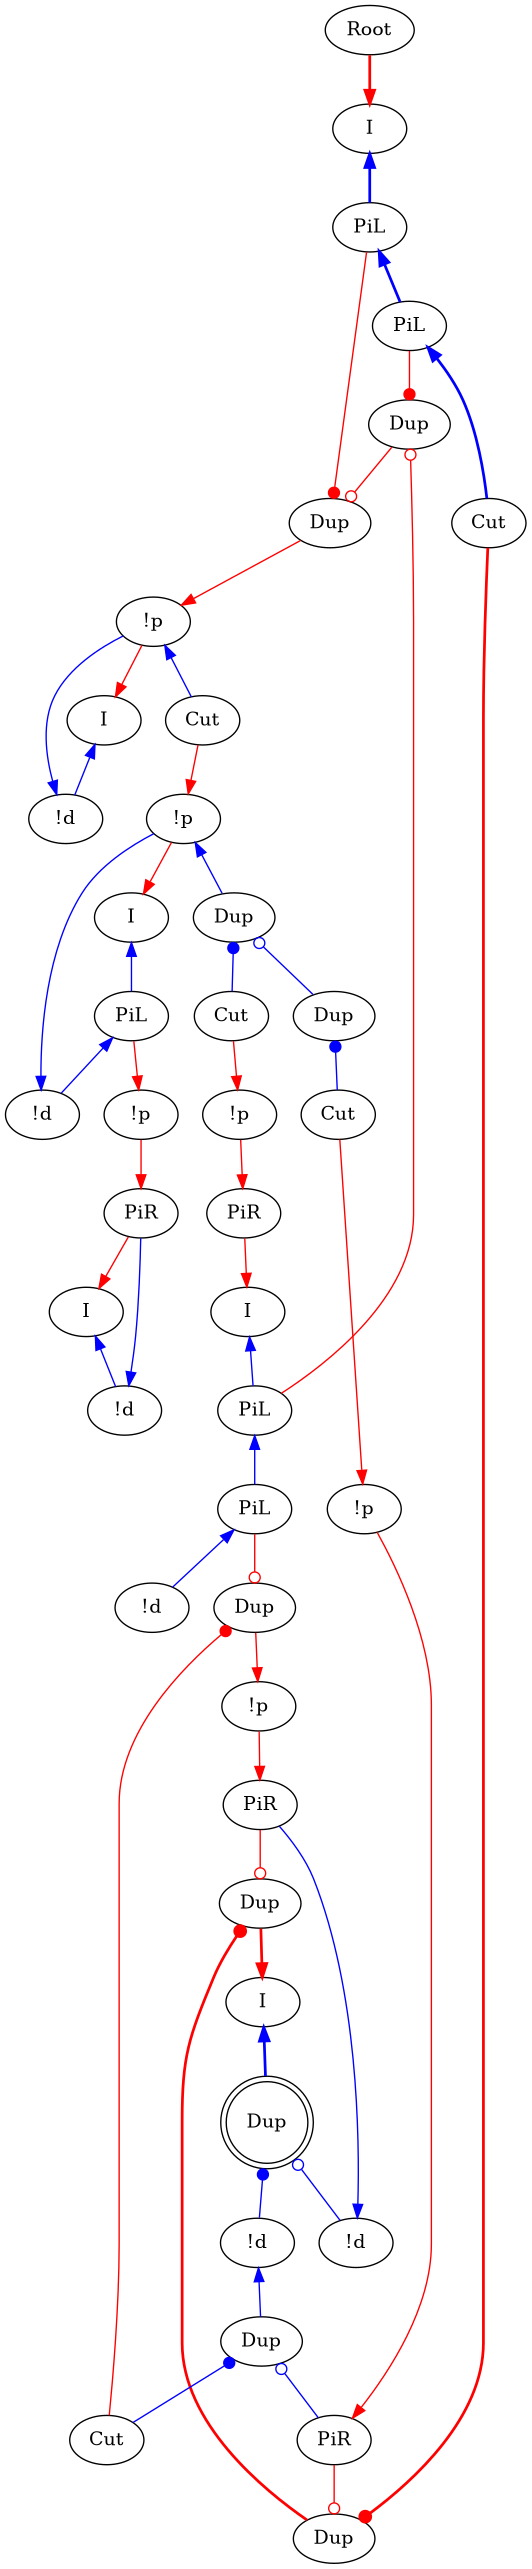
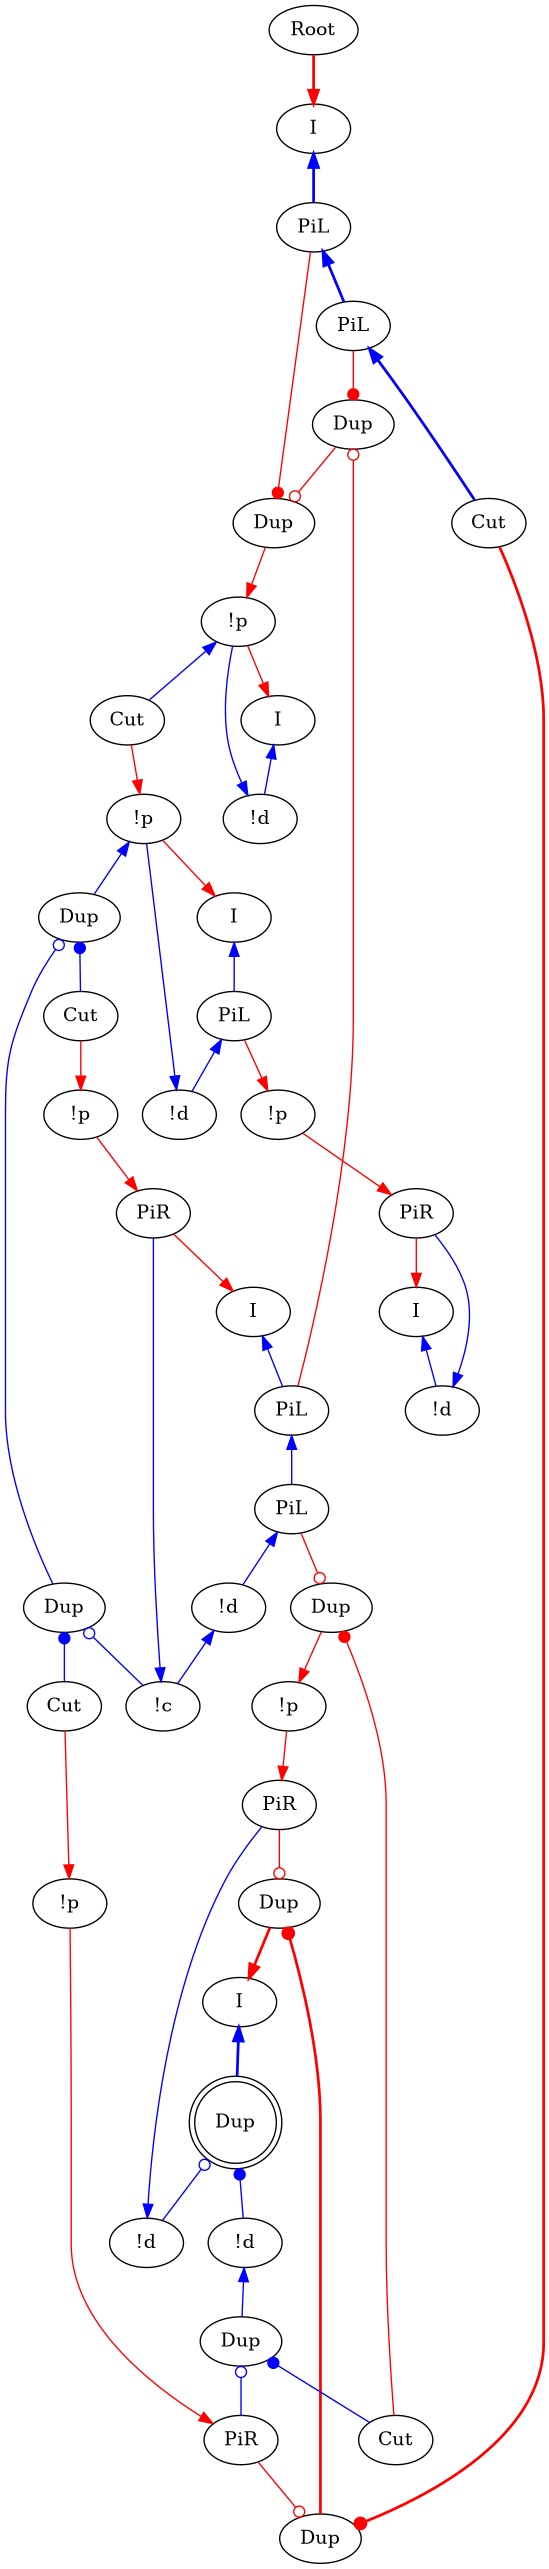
node "!c": added
